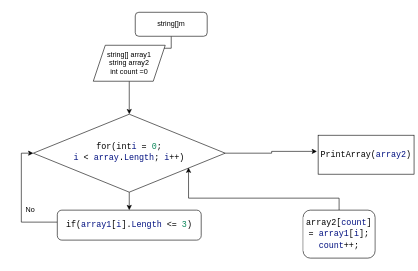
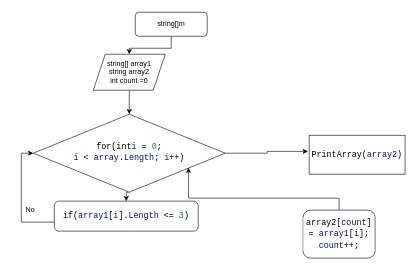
node "string[] array1 string array2 int count =0": moved (129, 63) -> (129, 72)
node "PrintArray(array2)": moved (366, 155) -> (357, 155)
node "if(array1[i].Length <= 3)": moved (129, 225) -> (126, 216)
